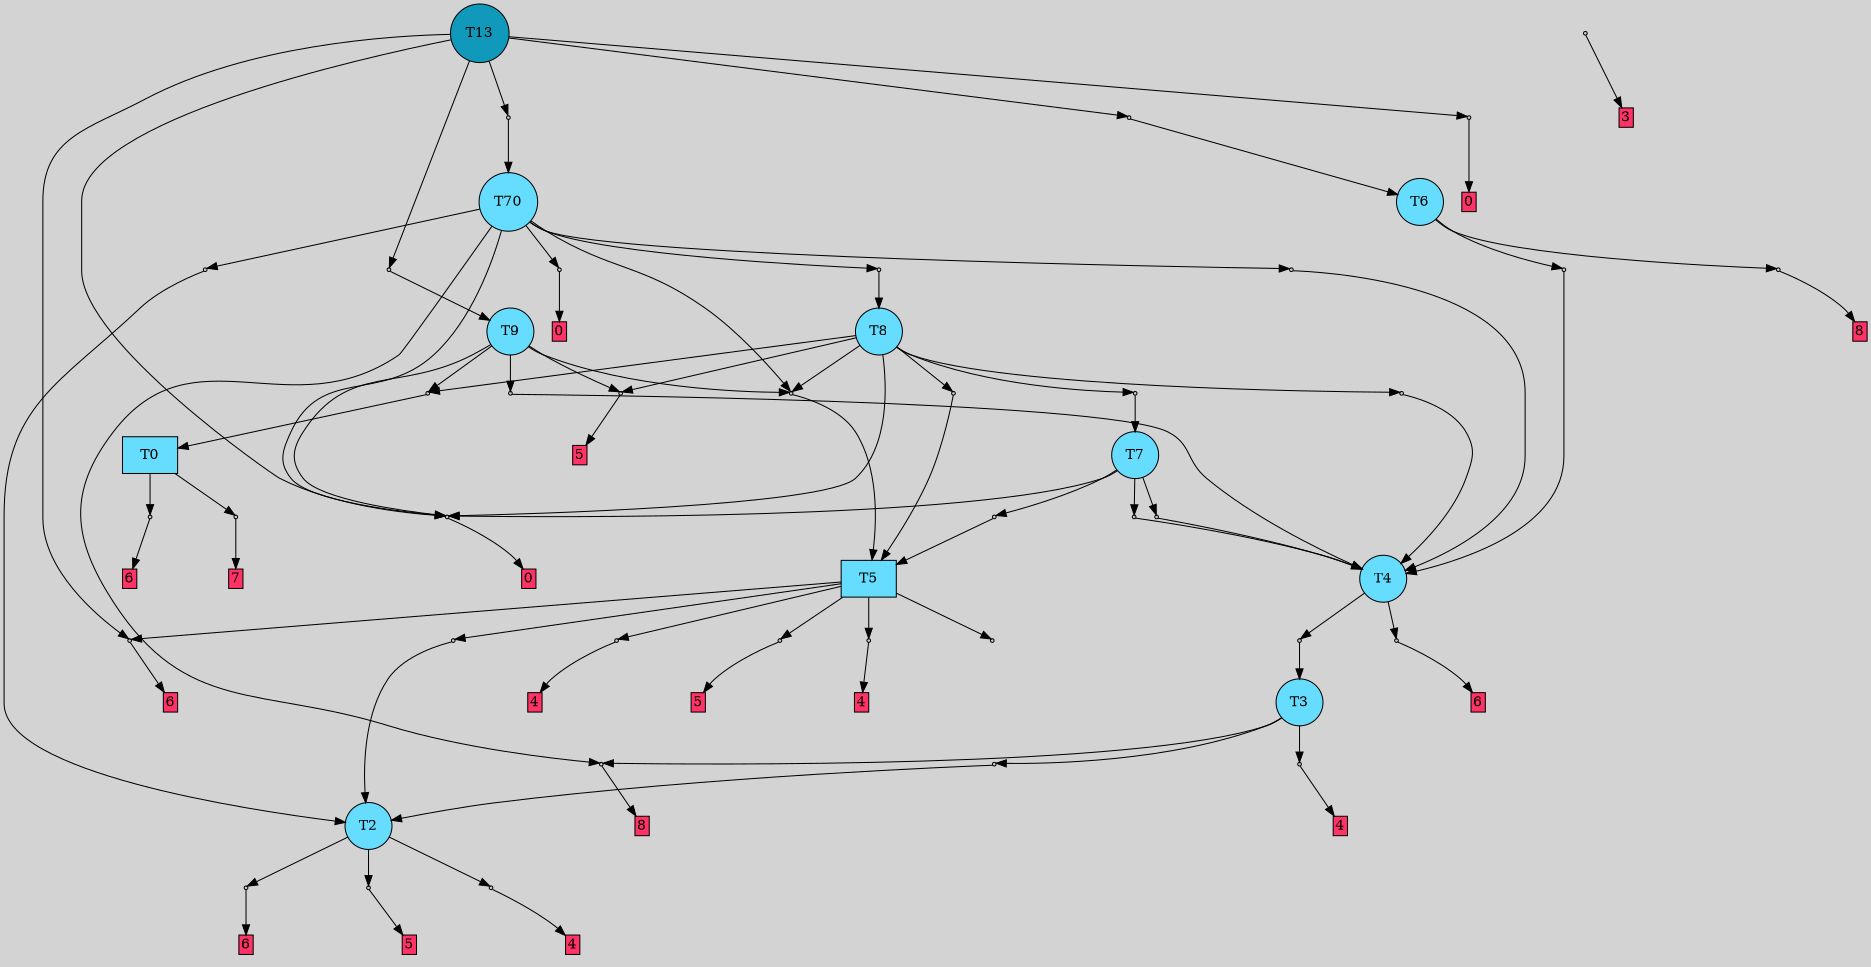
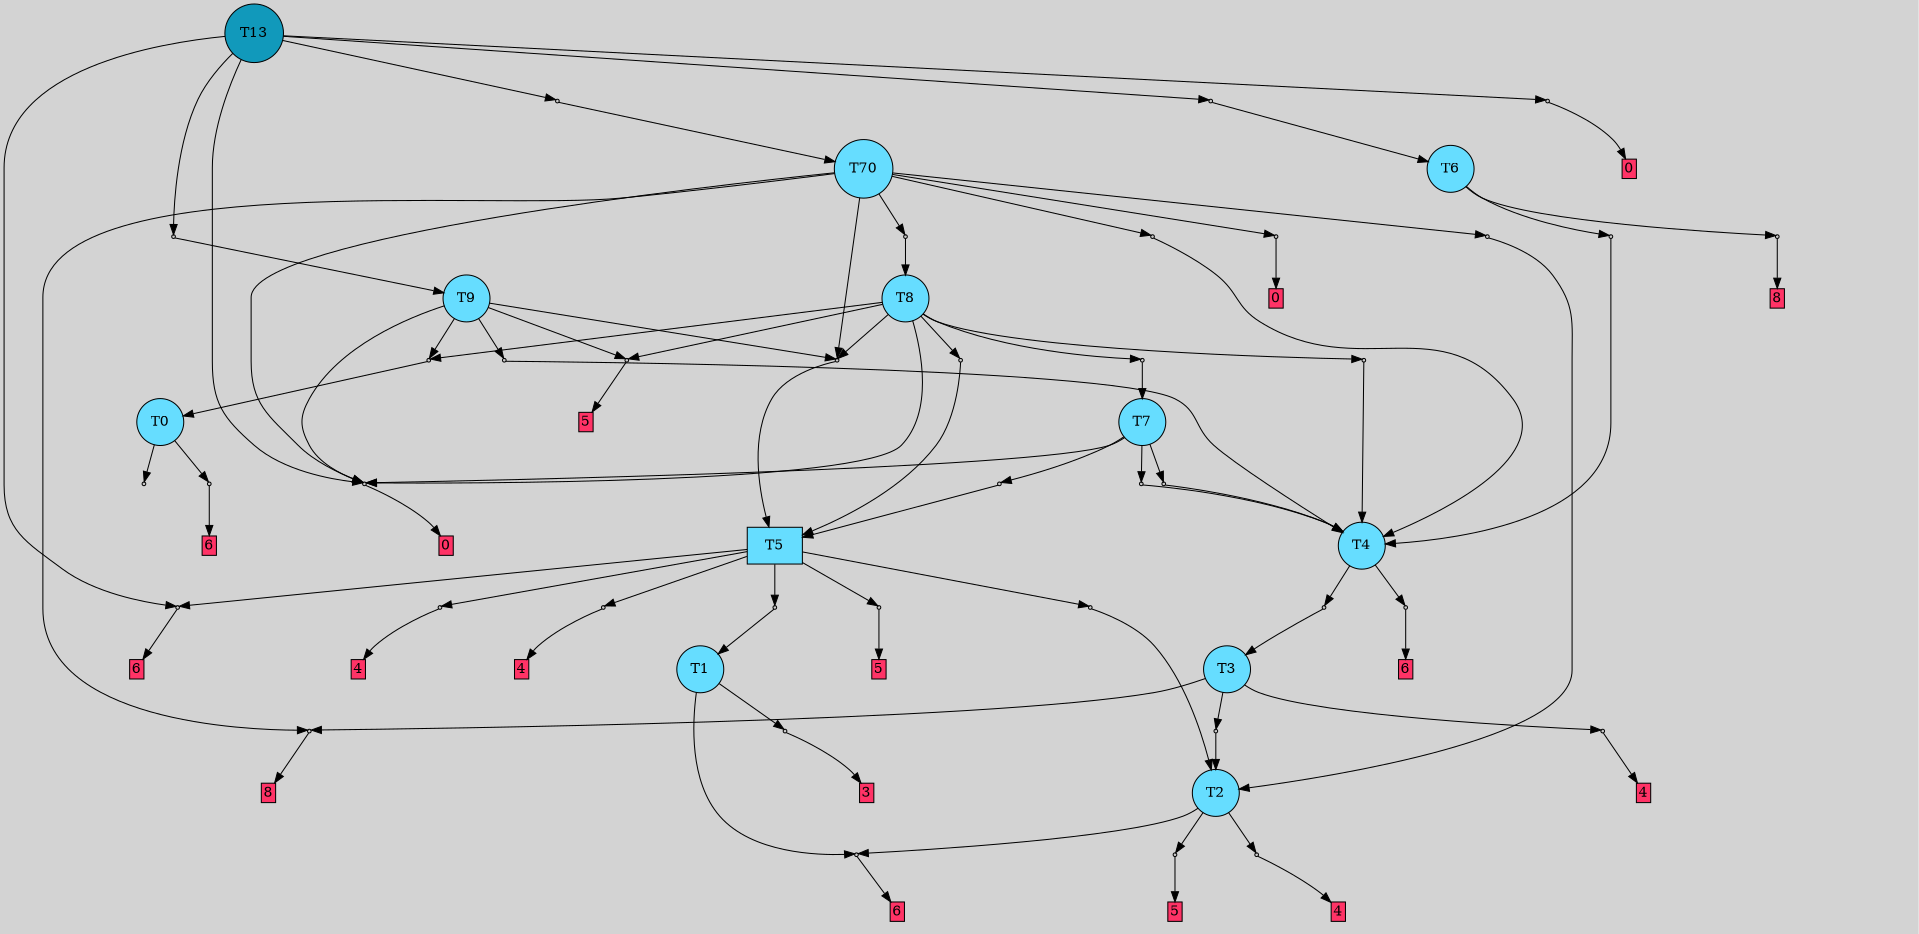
node "T0": shape box -> circle
node "7": removed
node "T1": added
